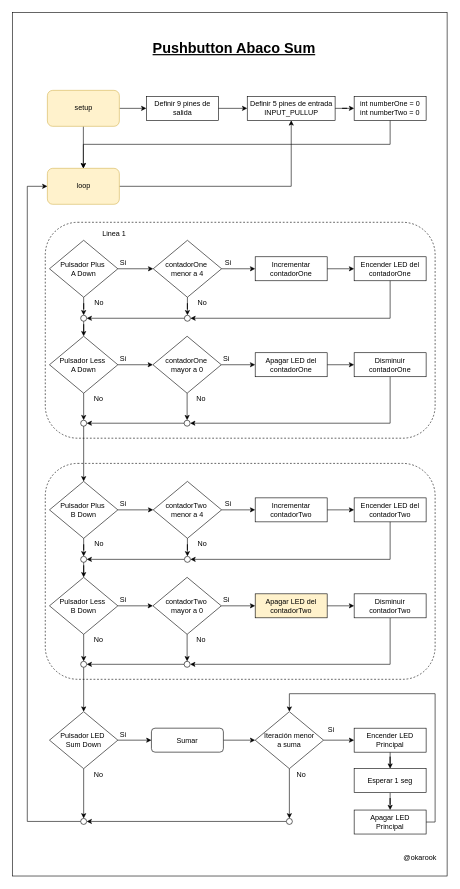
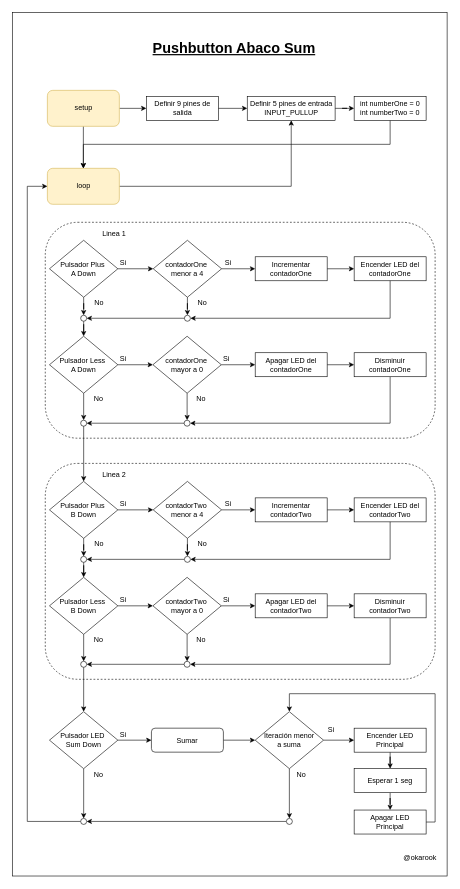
node "Linea 2": added
node "Apagar LED del contadorTwo": fillcolor #fff2cc -> #ffffff
